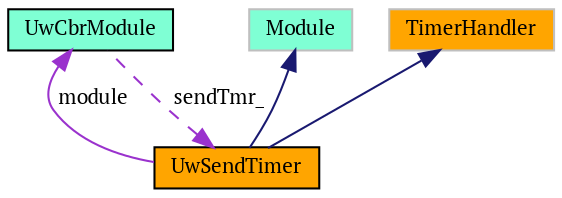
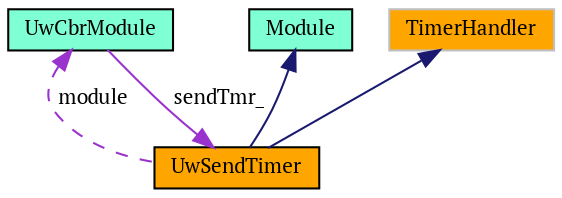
node "Module": color grey75 -> black
edge "UwCbrModule" -> "UwSendTimer": style dashed -> solid
edge "UwSendTimer" -> "UwCbrModule": style solid -> dashed
